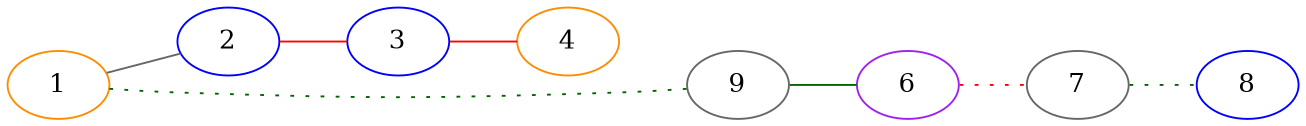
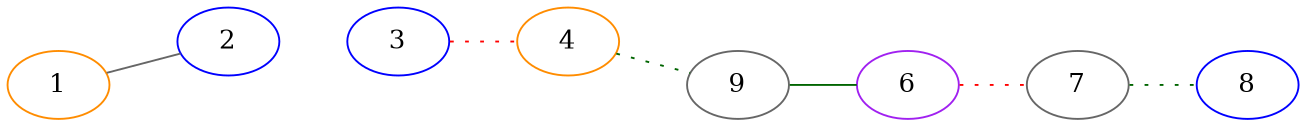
edge "2" -- "3": removed
edge "3" -- "4": style solid -> dotted
edge "1" -- "9": now "4" -- "9"
